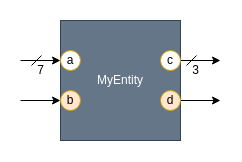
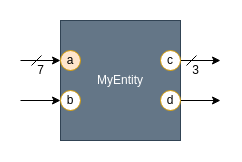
node "a": fillcolor #ffffff -> #ffe6cc
node "b": fillcolor #ffe6cc -> #ffffff
node "d": fillcolor #ffe6cc -> #ffffff
